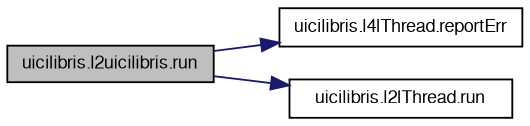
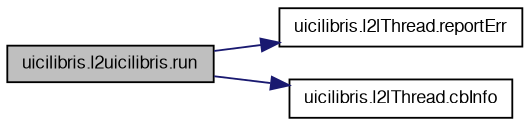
node "uicilibris.l4lThread.reportErr": label "uicilibris.l4lThread.reportErr" -> "uicilibris.l2lThread.reportErr"
node "uicilibris.l2lThread.run": label "uicilibris.l2lThread.run" -> "uicilibris.l2lThread.cbInfo"
